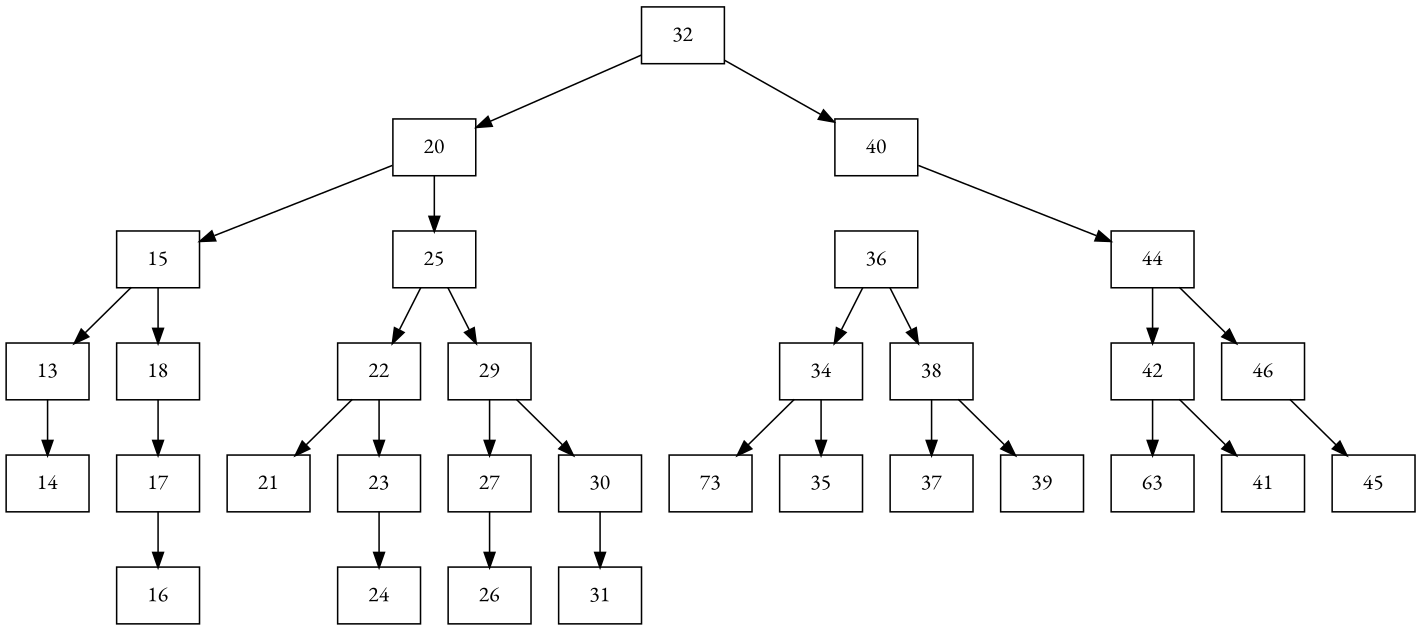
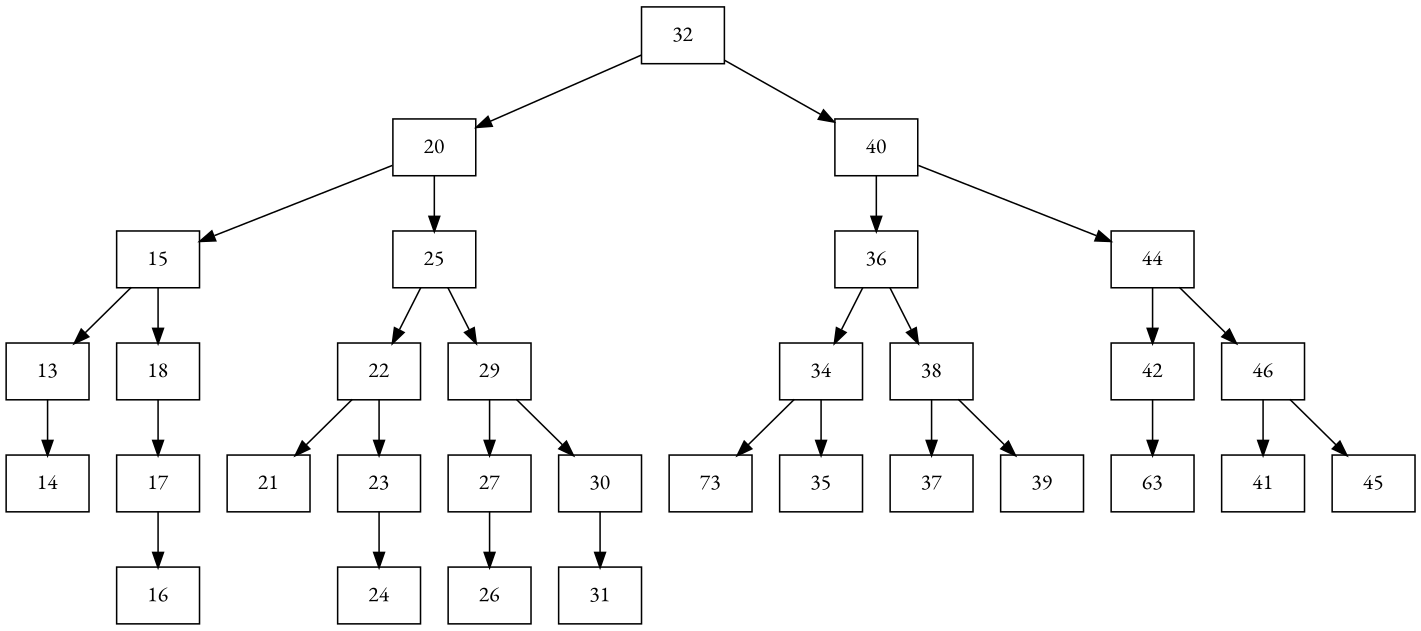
edge "40" -> "36": added
edge "42" -> "41": now "46" -> "41"
